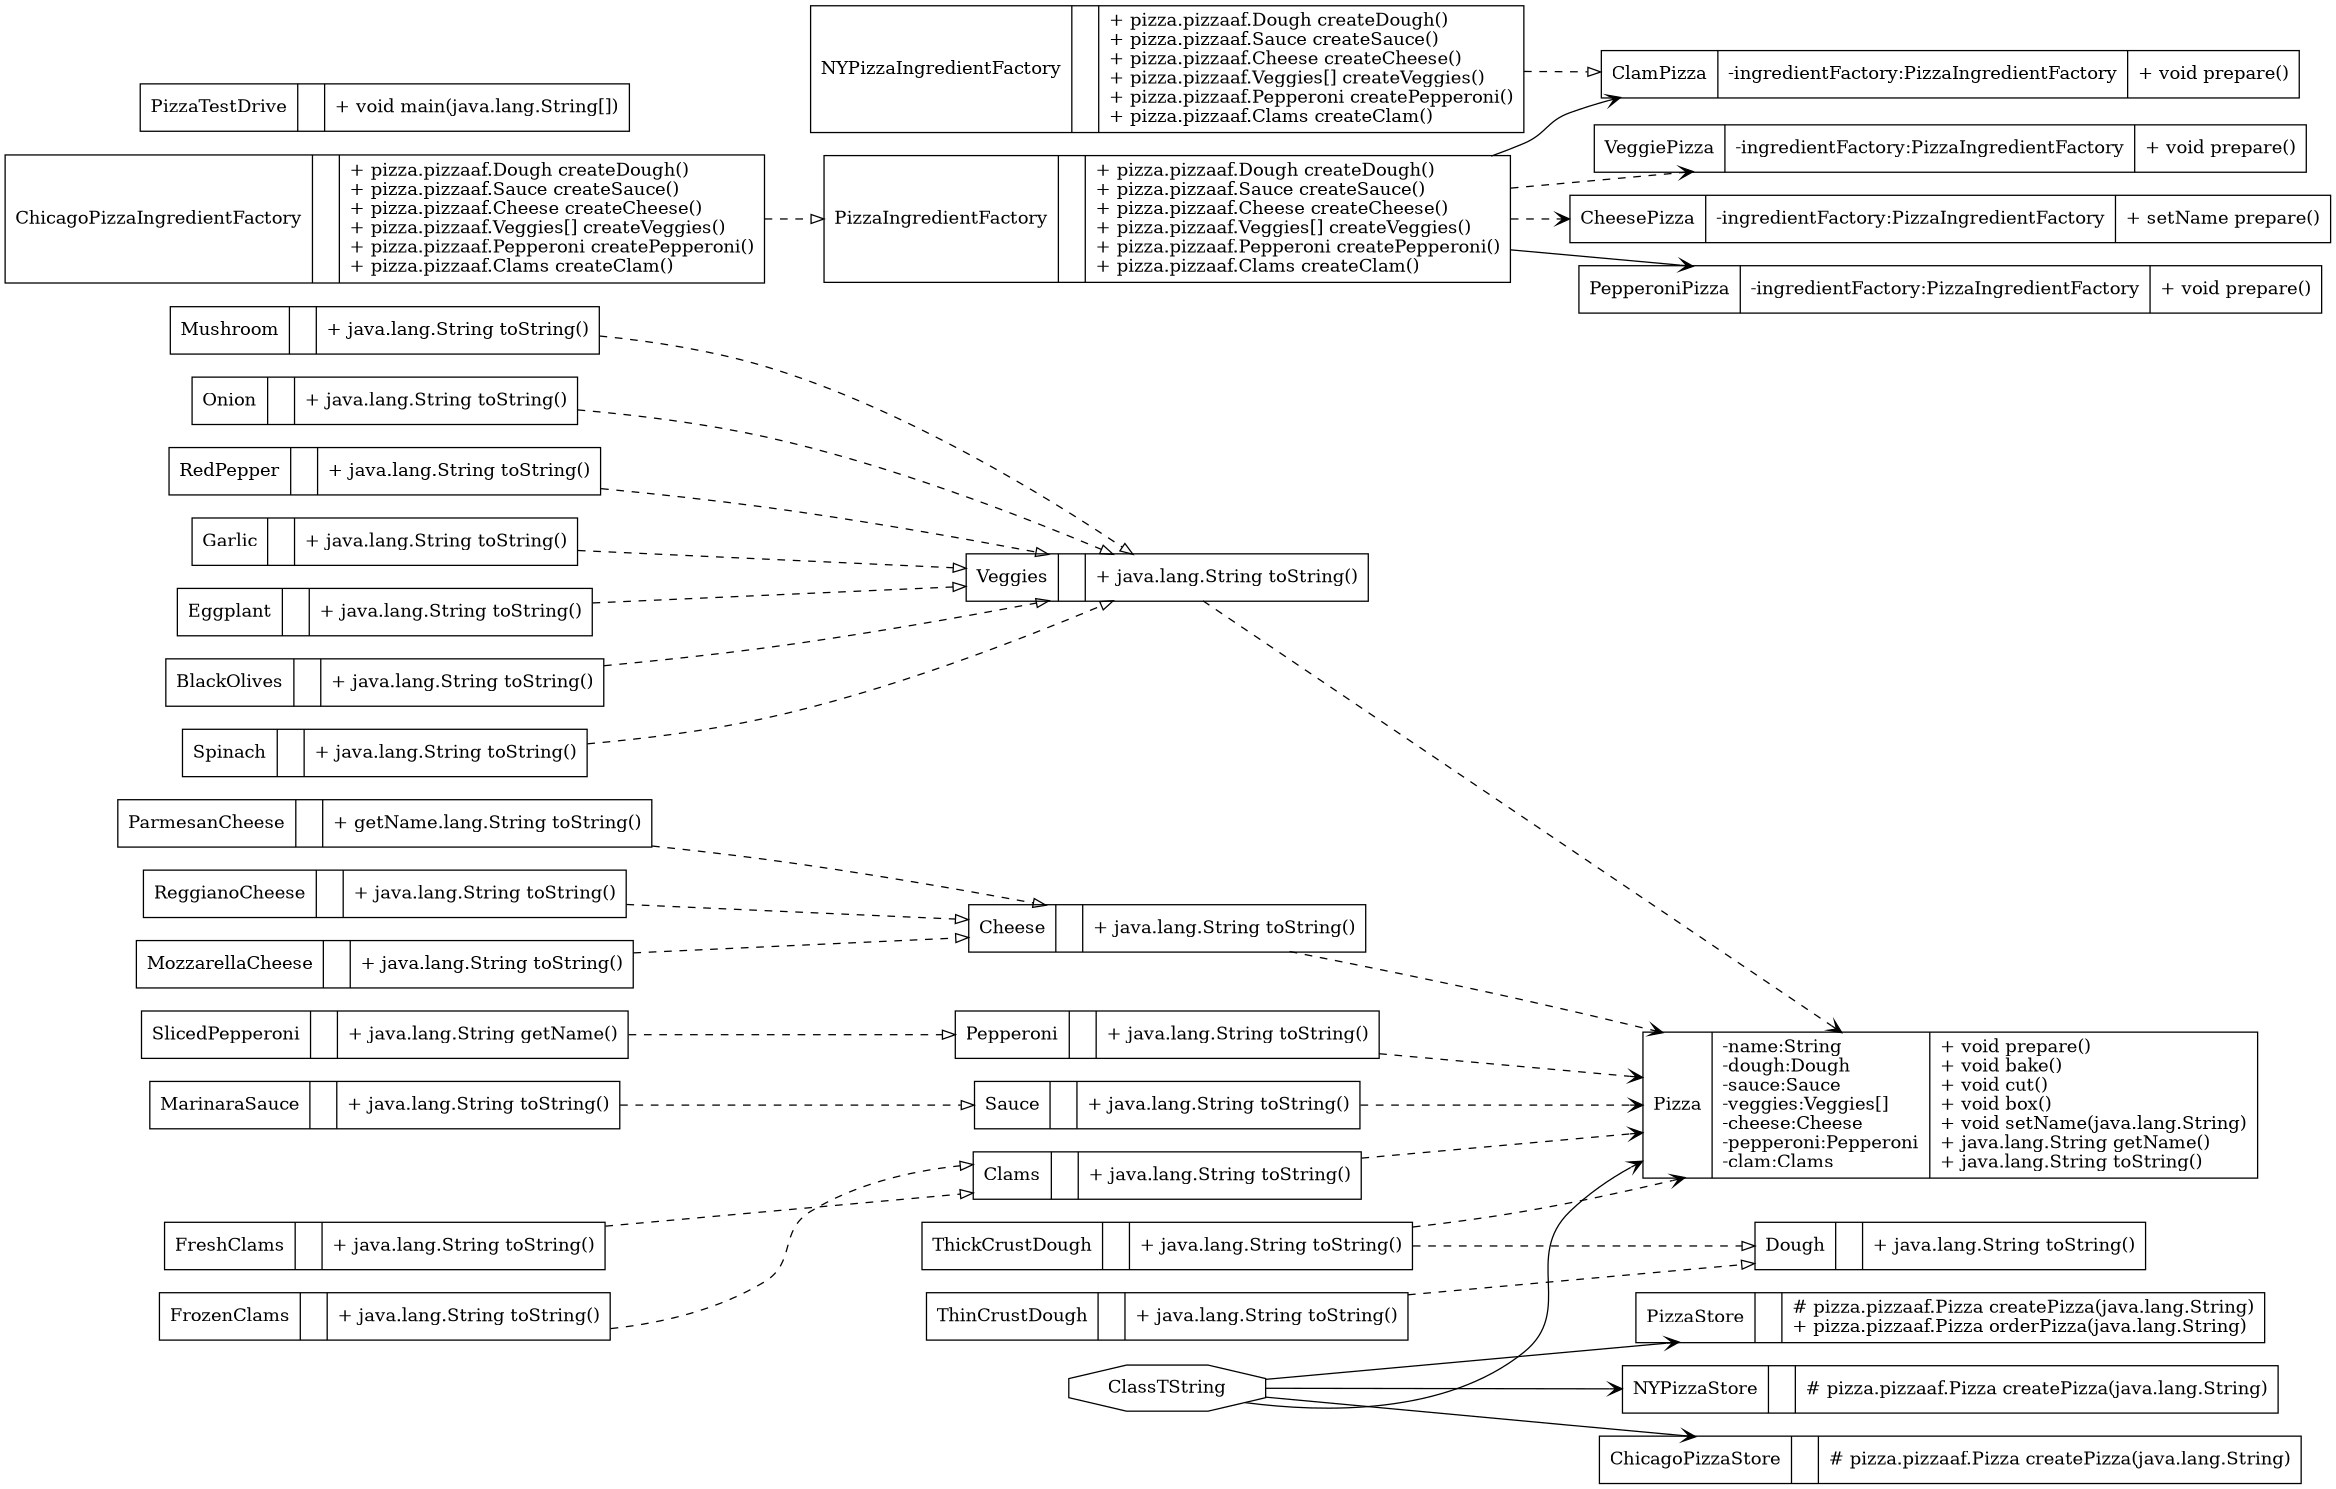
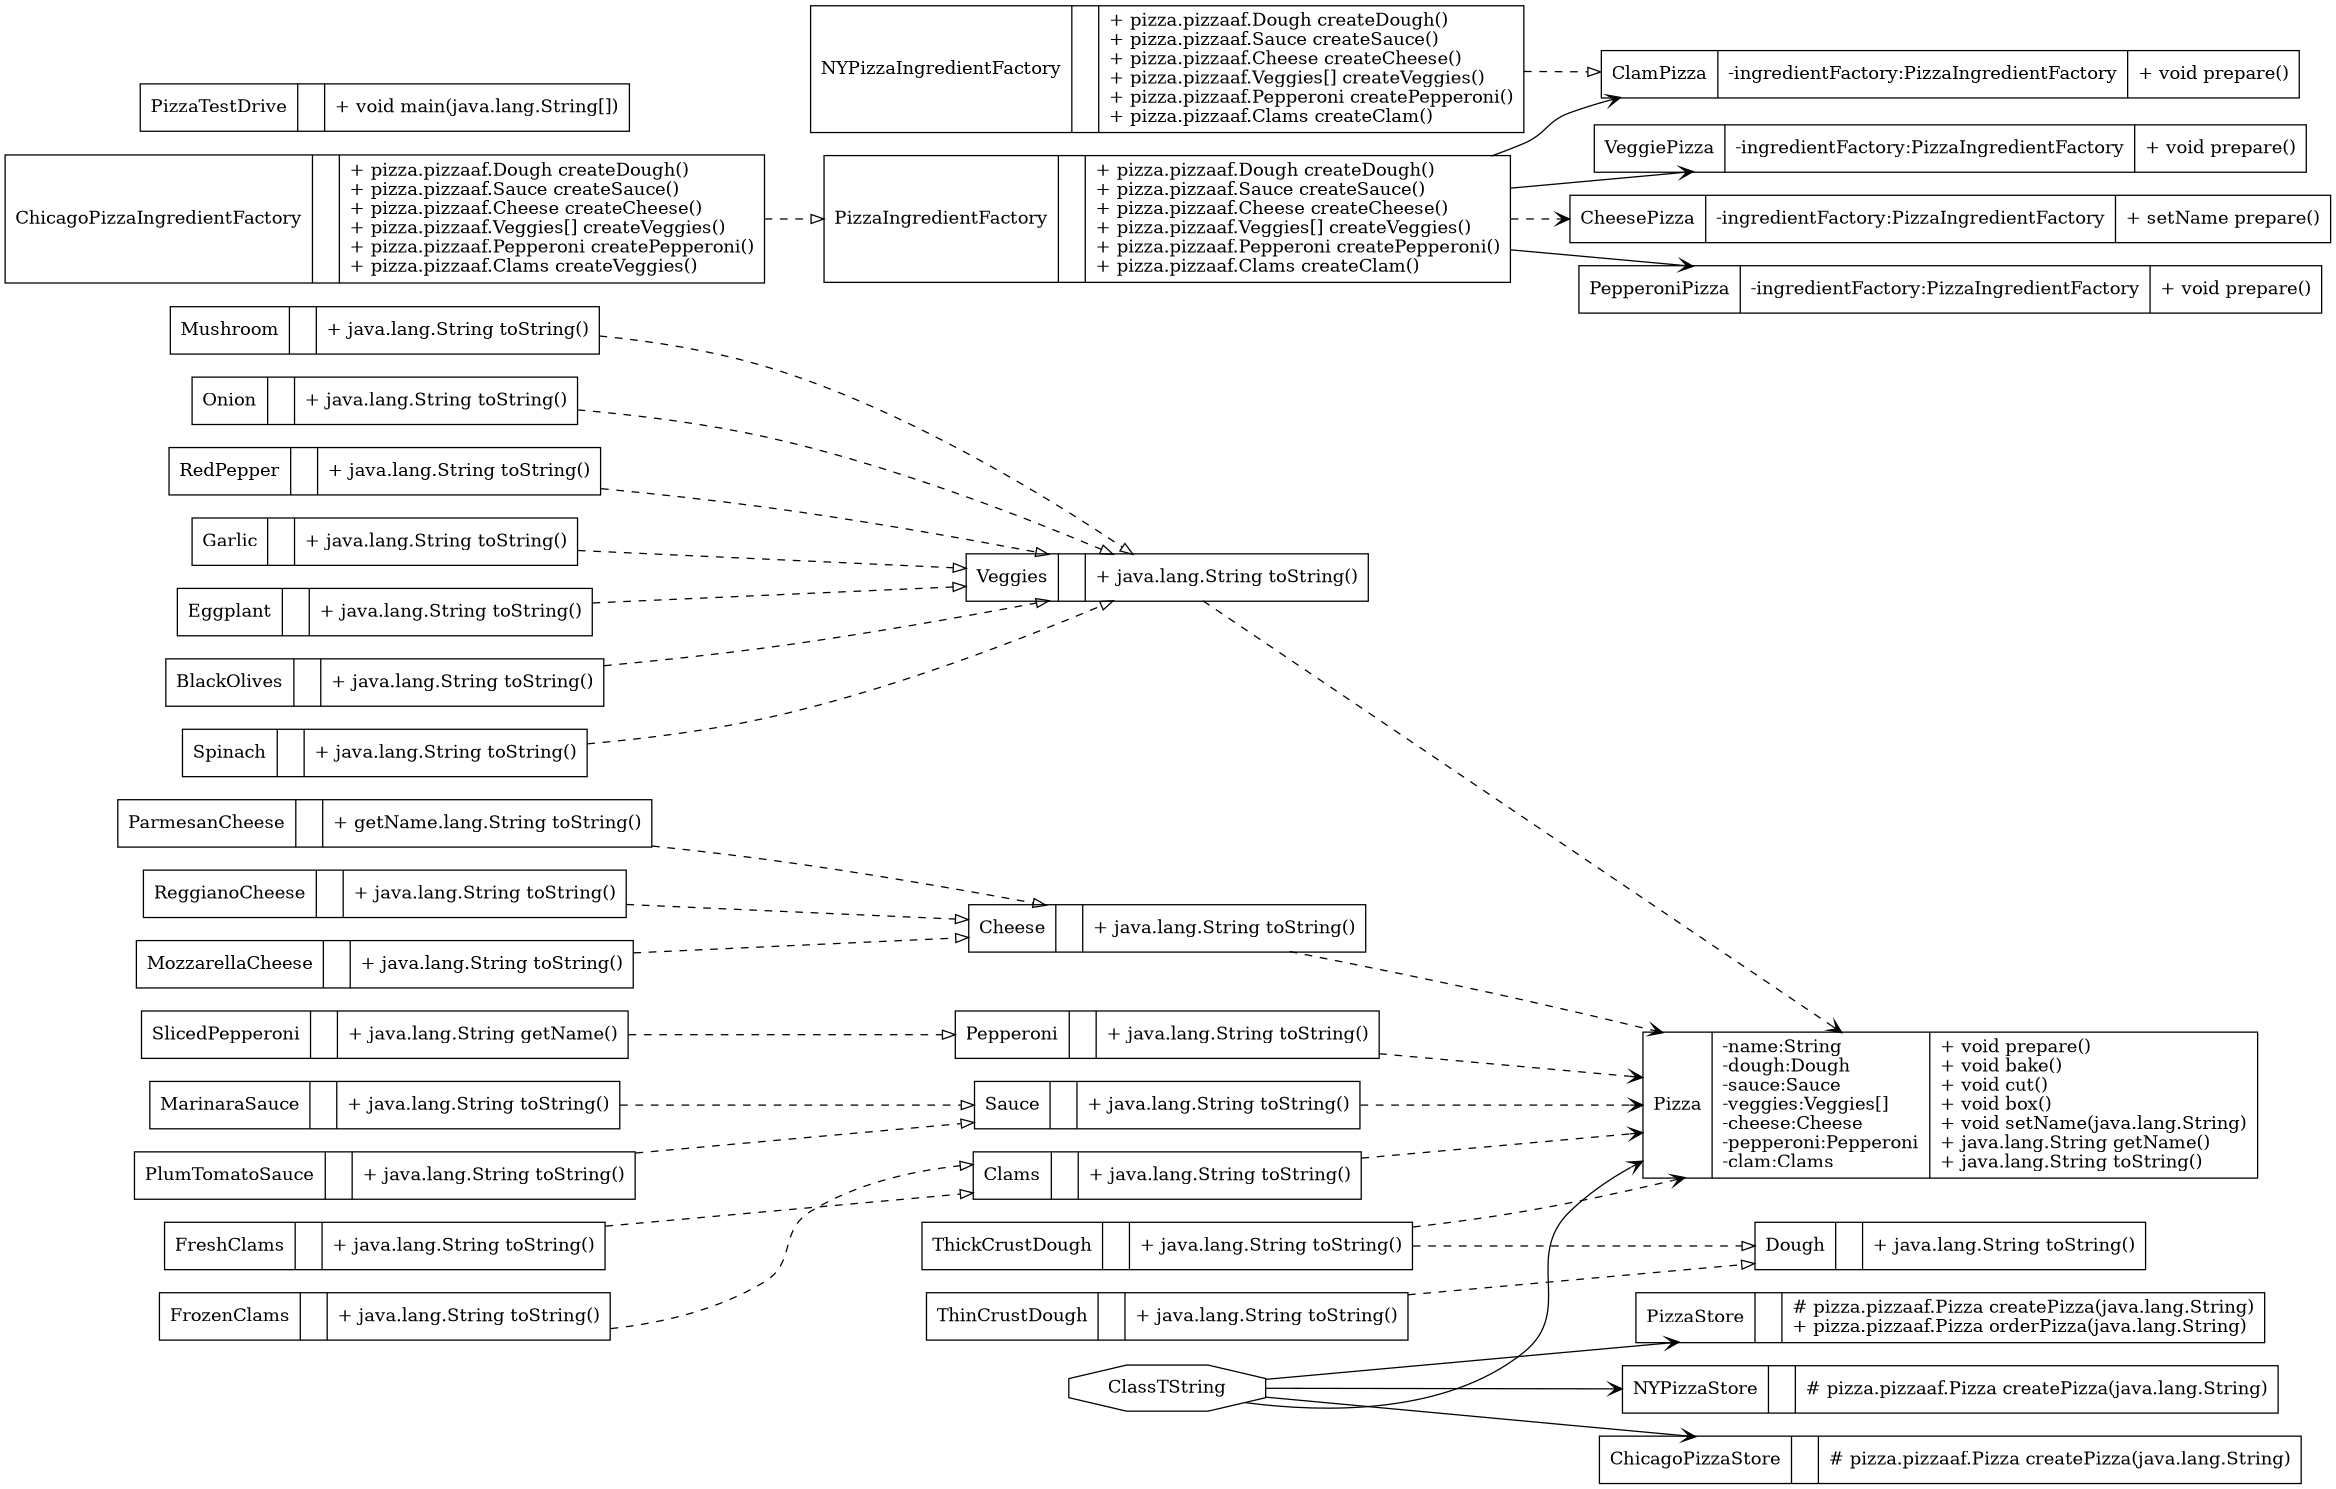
edge "PizzaIngredientFactory" -> "VeggiePizza": style dashed -> solid
node "ChicagoPizzaIngredientFactory": text "+ pizza.pizzaaf.Clams createClam()" -> "+ pizza.pizzaaf.Clams createVeggies()"
node "PlumTomatoSauce": added
